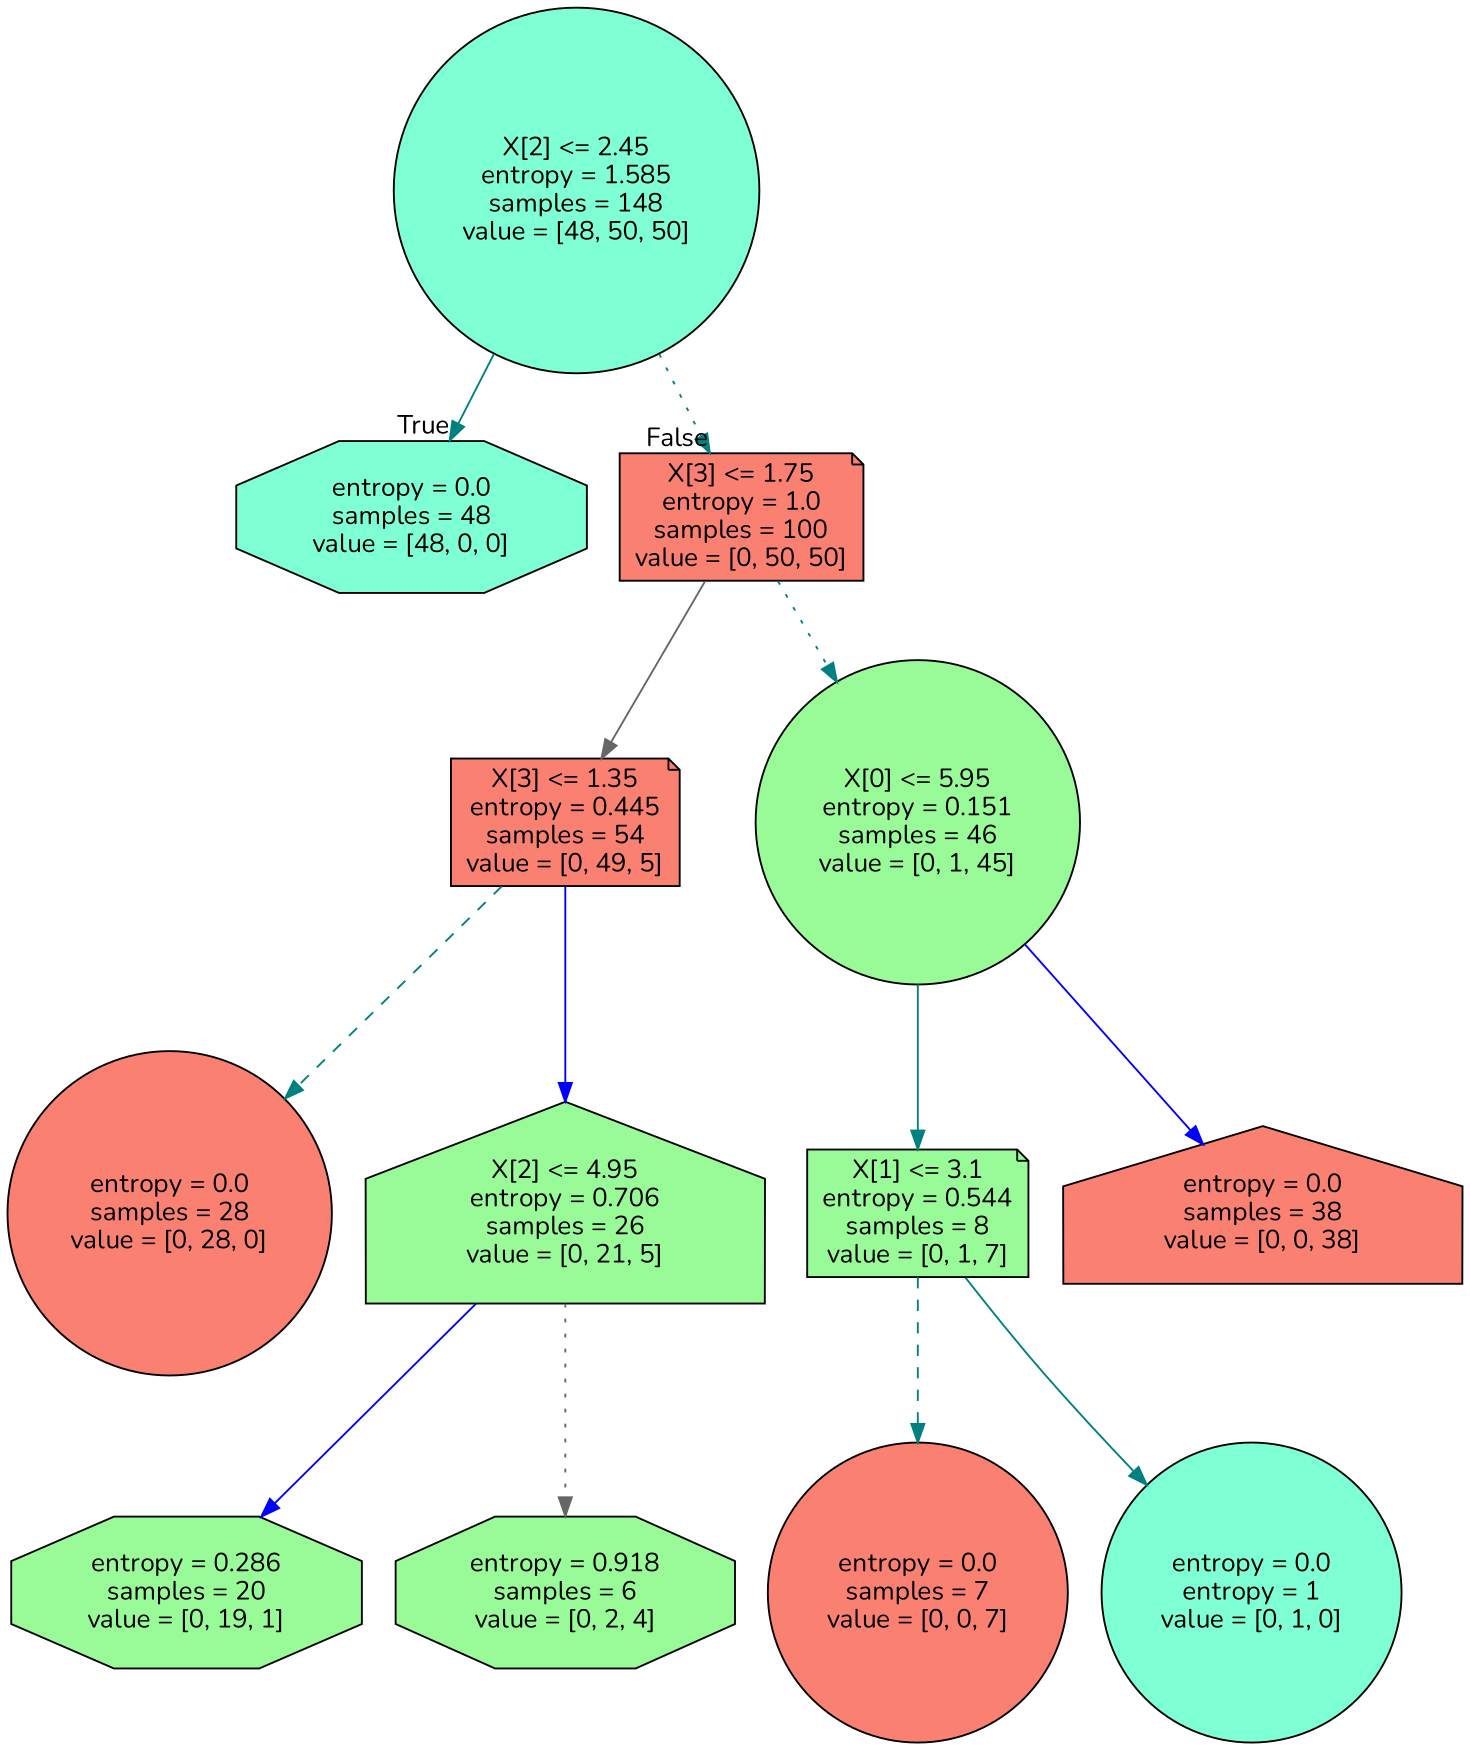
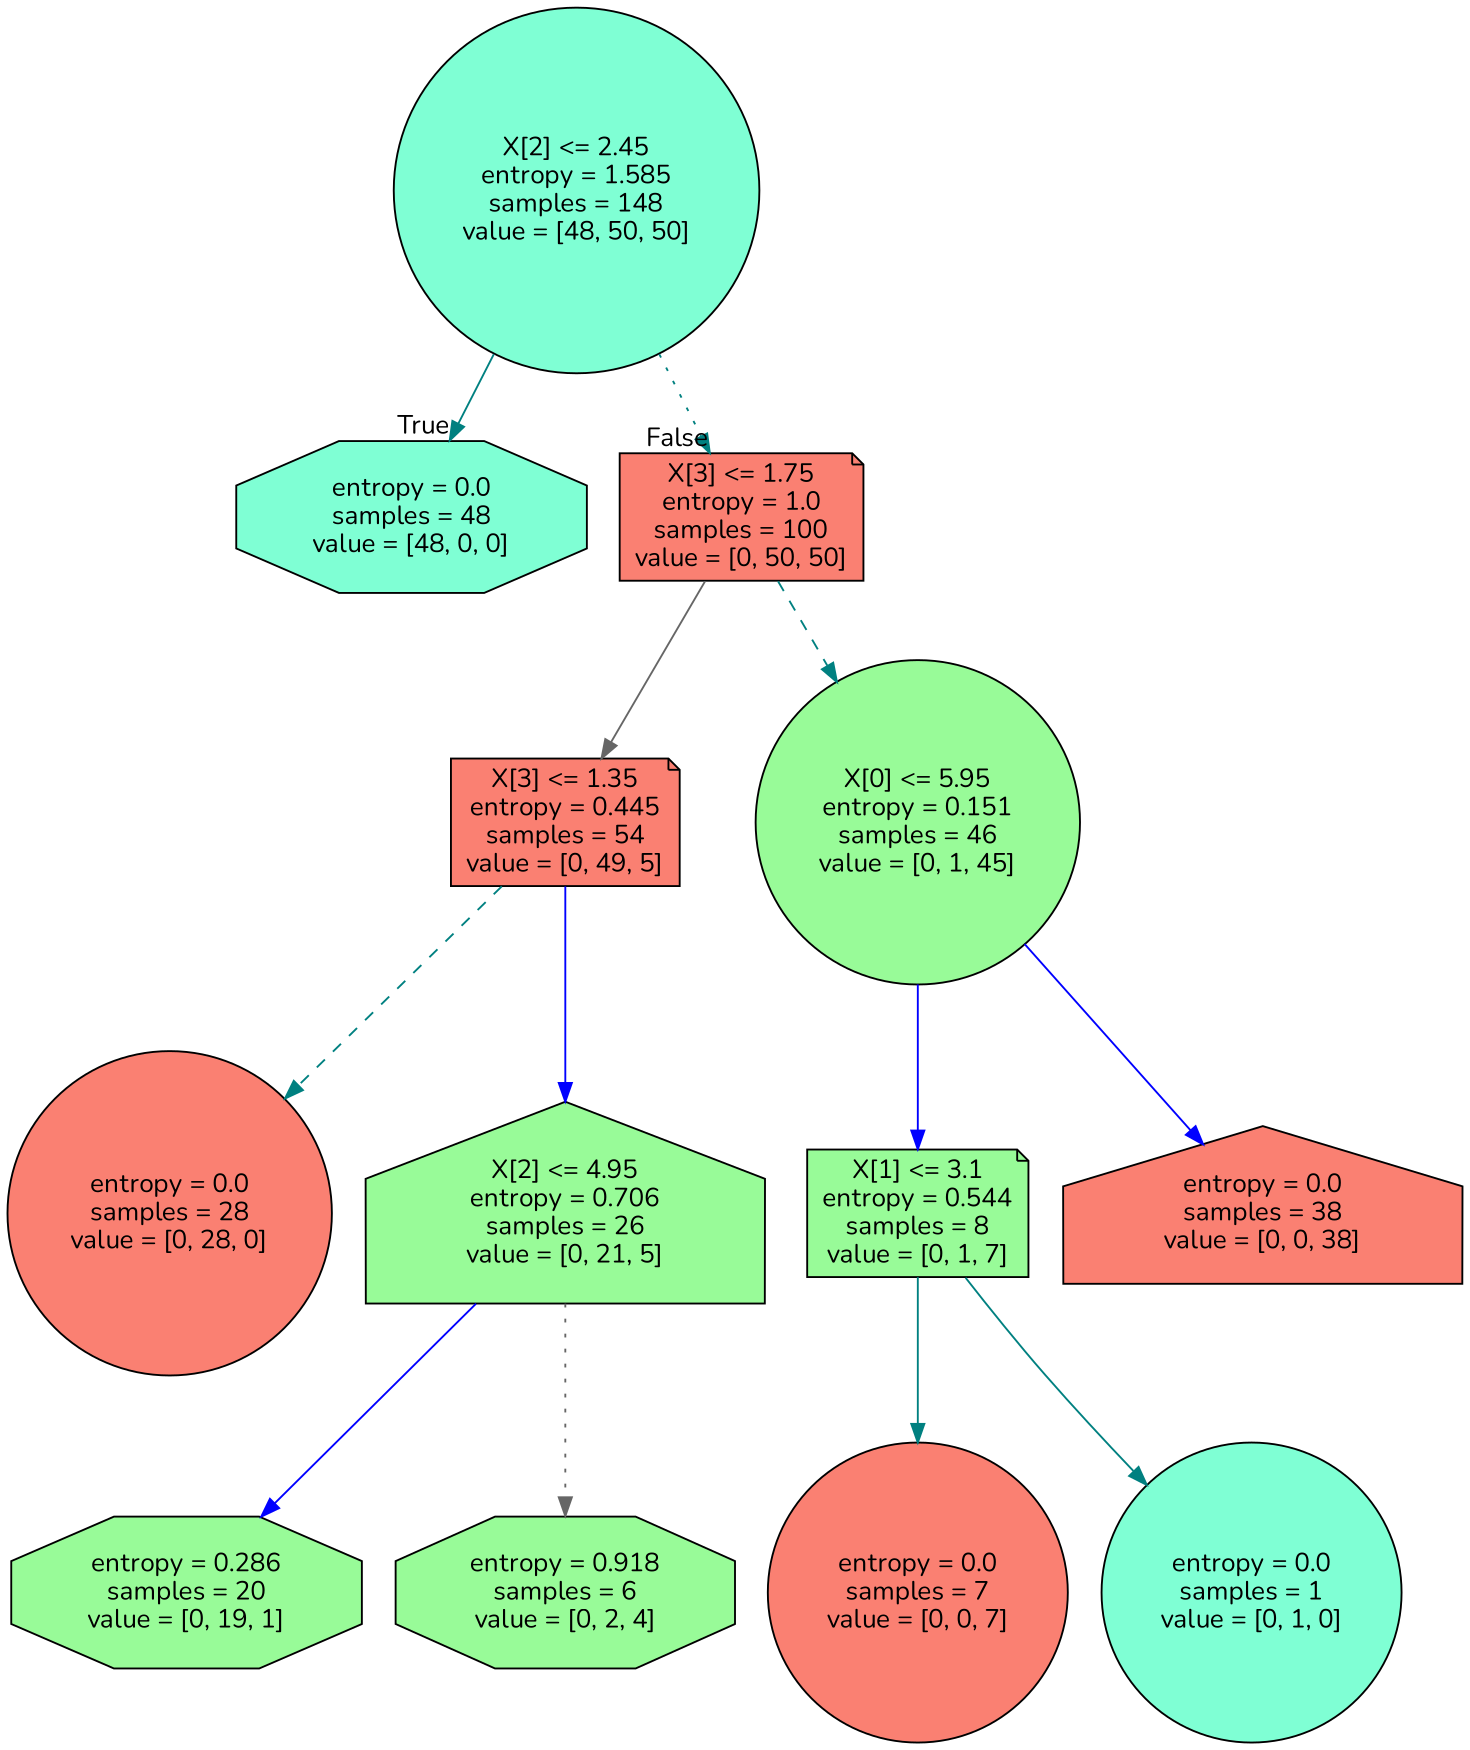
edge "X[3] <= 1.75 entropy = 1.0 samples = 100 value = [0, 50, 50]" -> "X[0] <= 5.95 entropy = 0.151 samples = 46 value = [0, 1, 45]": style dotted -> dashed
edge "X[0] <= 5.95 entropy = 0.151 samples = 46 value = [0, 1, 45]" -> "X[1] <= 3.1 entropy = 0.544 samples = 8 value = [0, 1, 7]": color teal -> blue
edge "X[1] <= 3.1 entropy = 0.544 samples = 8 value = [0, 1, 7]" -> "entropy = 0.0 samples = 7 value = [0, 0, 7]": style dashed -> solid
node "entropy = 0.0 entropy = 1 value = [0, 1, 0]": label "entropy = 0.0 entropy = 1 value = [0, 1, 0]" -> "entropy = 0.0 samples = 1 value = [0, 1, 0]"
